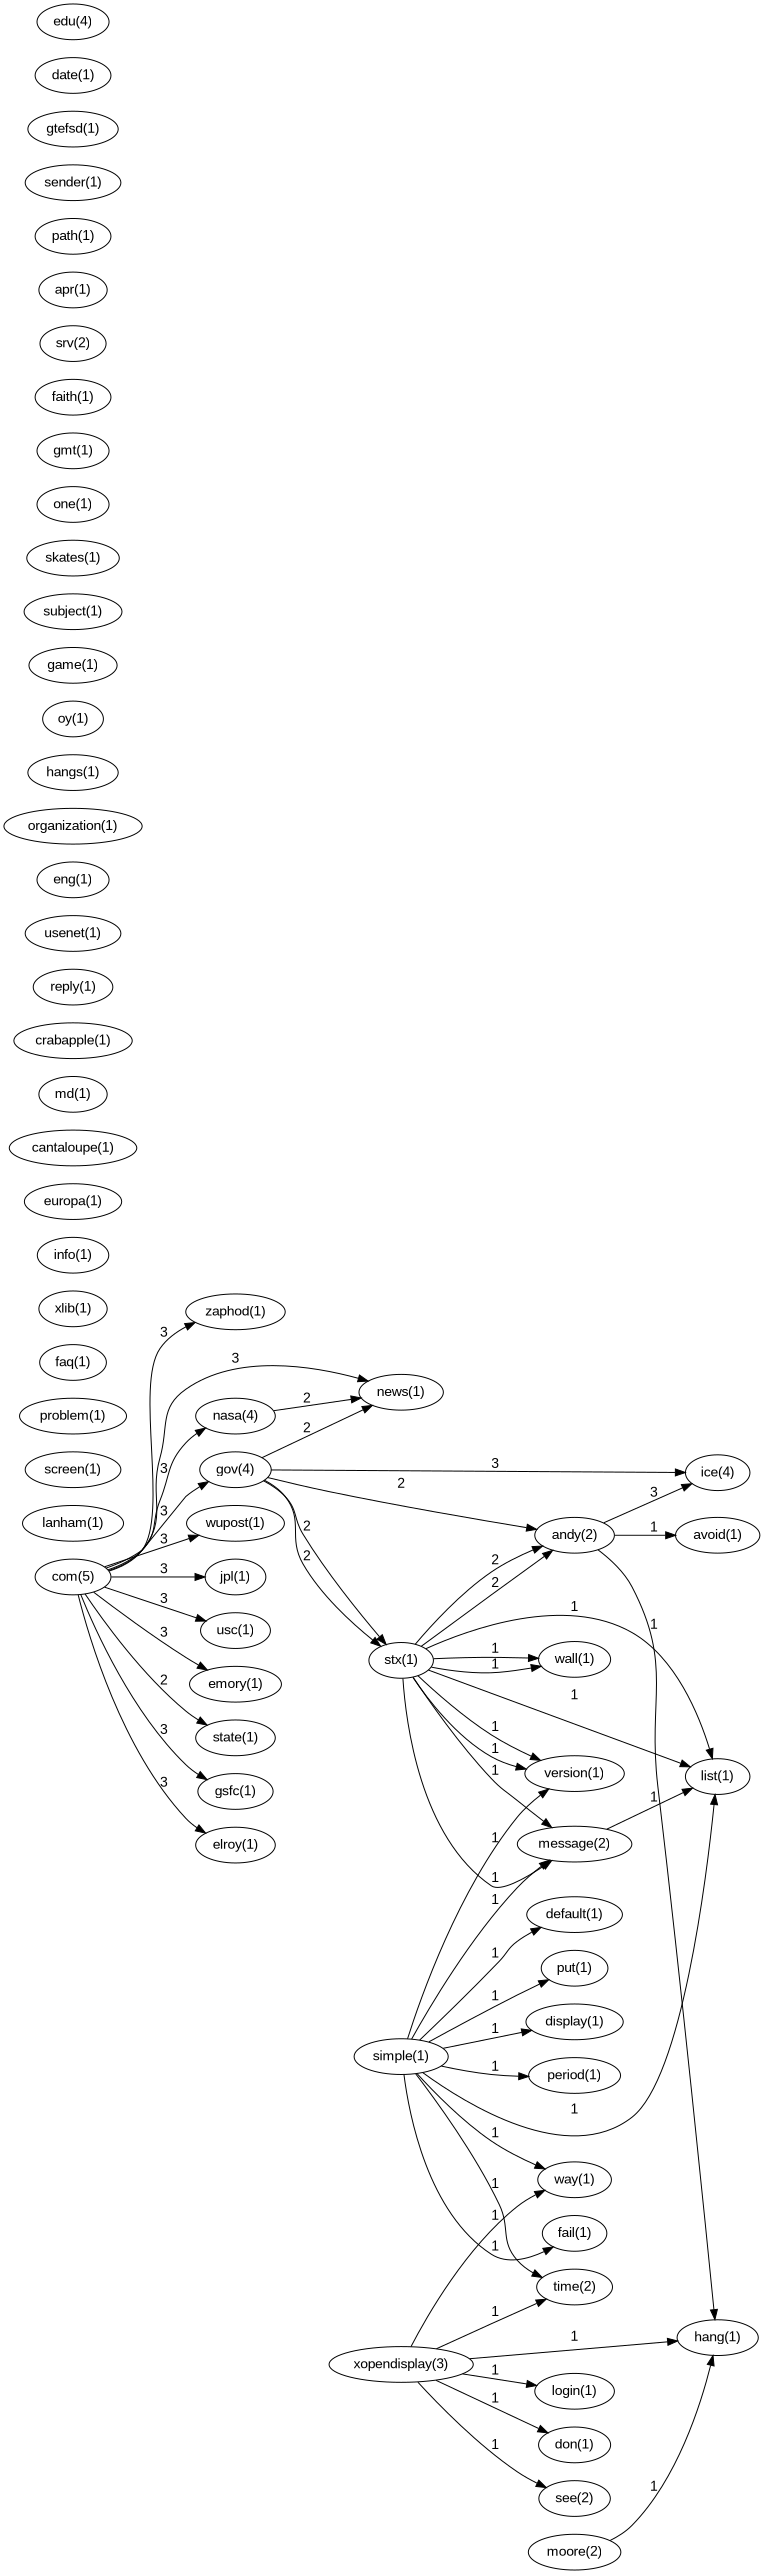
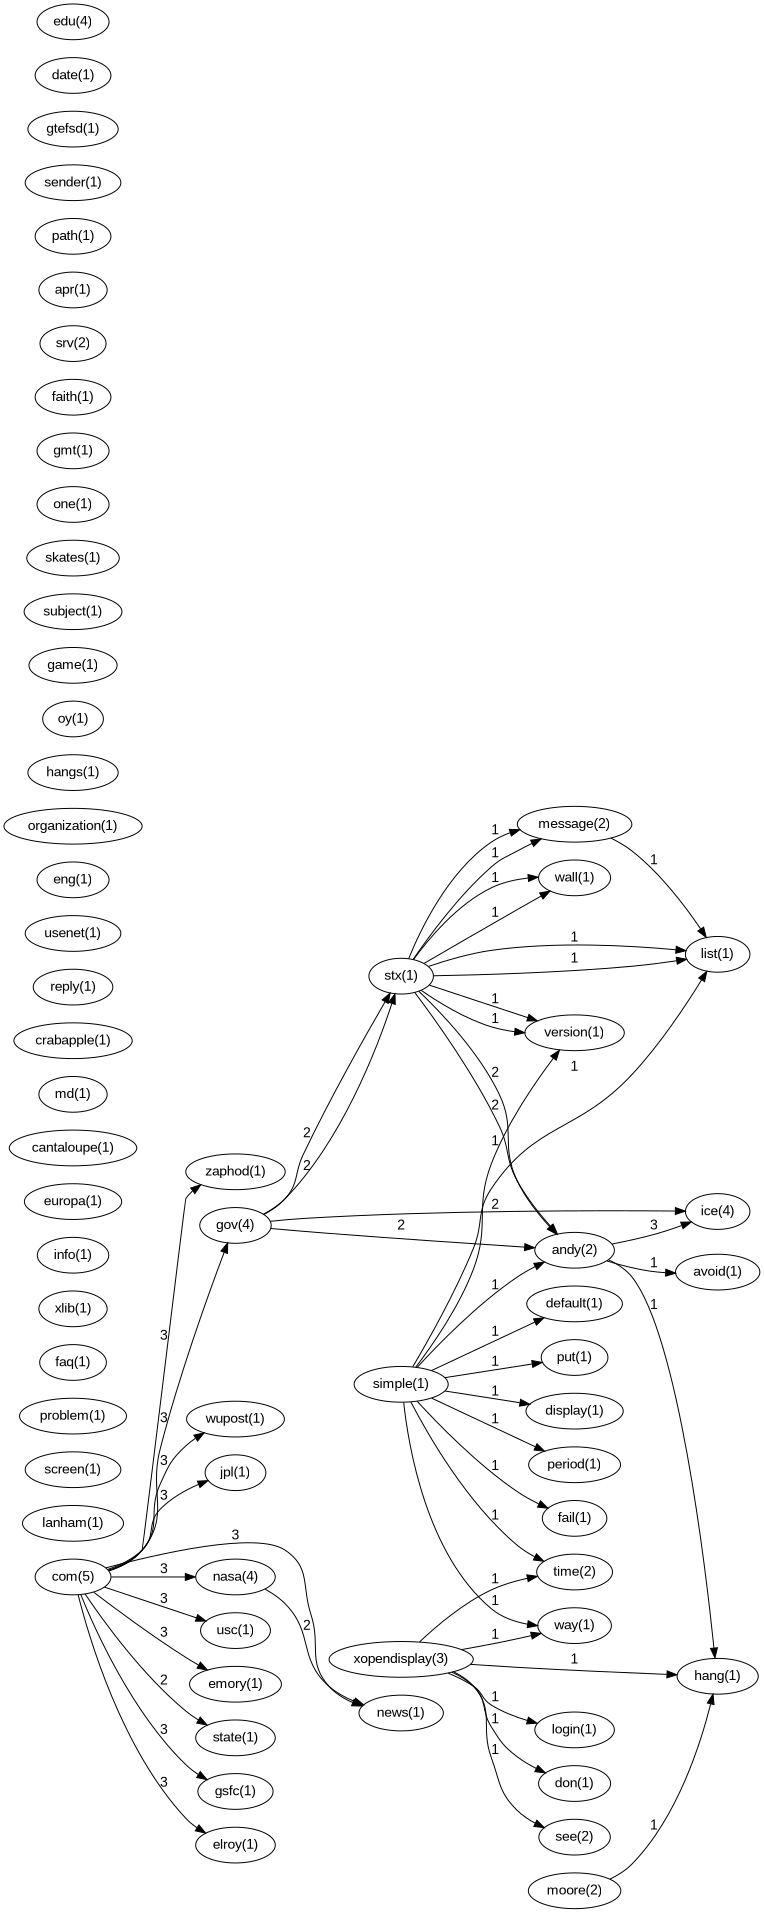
edge "gov(4)" -> "news(1)": removed, label "2"
edge "gov(4)" -> "ice(4)": label "3" -> "2"
edge "simple(1)" -> "message(2)": now "simple(1)" -> "andy(2)"
